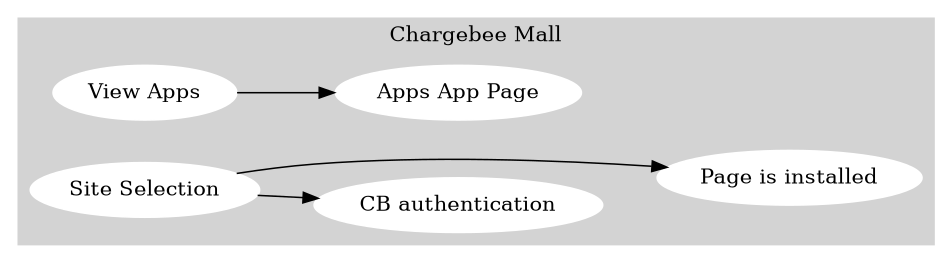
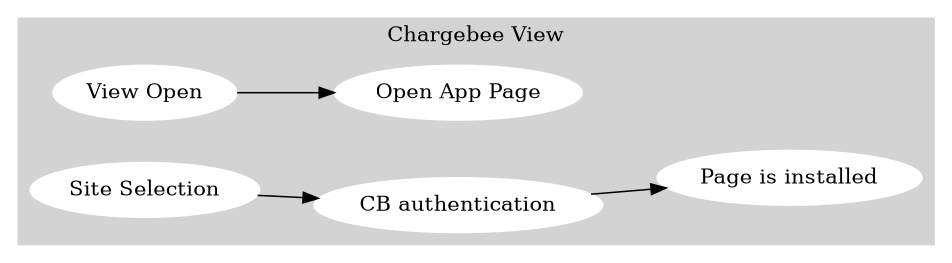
cluster "Chargebee Mall": label "Chargebee Mall" -> "Chargebee View"
node "View Apps": label "View Apps" -> "View Open"
node "Apps App Page": label "Apps App Page" -> "Open App Page"
edge "Site Selection" -> "Page is installed": now "CB authentication" -> "Page is installed"
